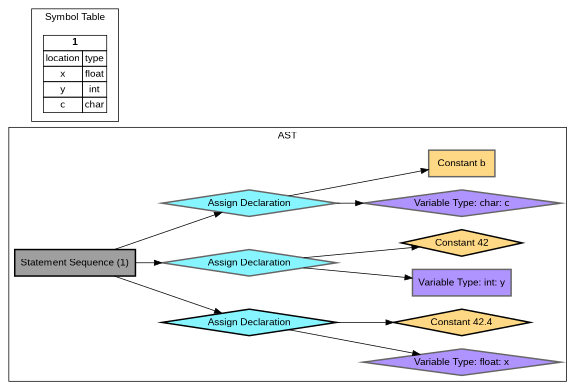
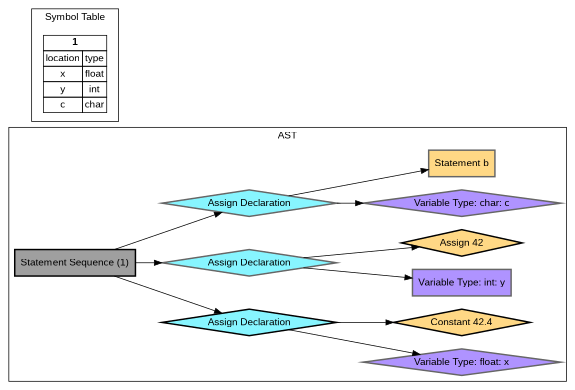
node "Constant b": label "Constant b" -> "Statement b"
node "Constant 42": label "Constant 42" -> "Assign 42"
